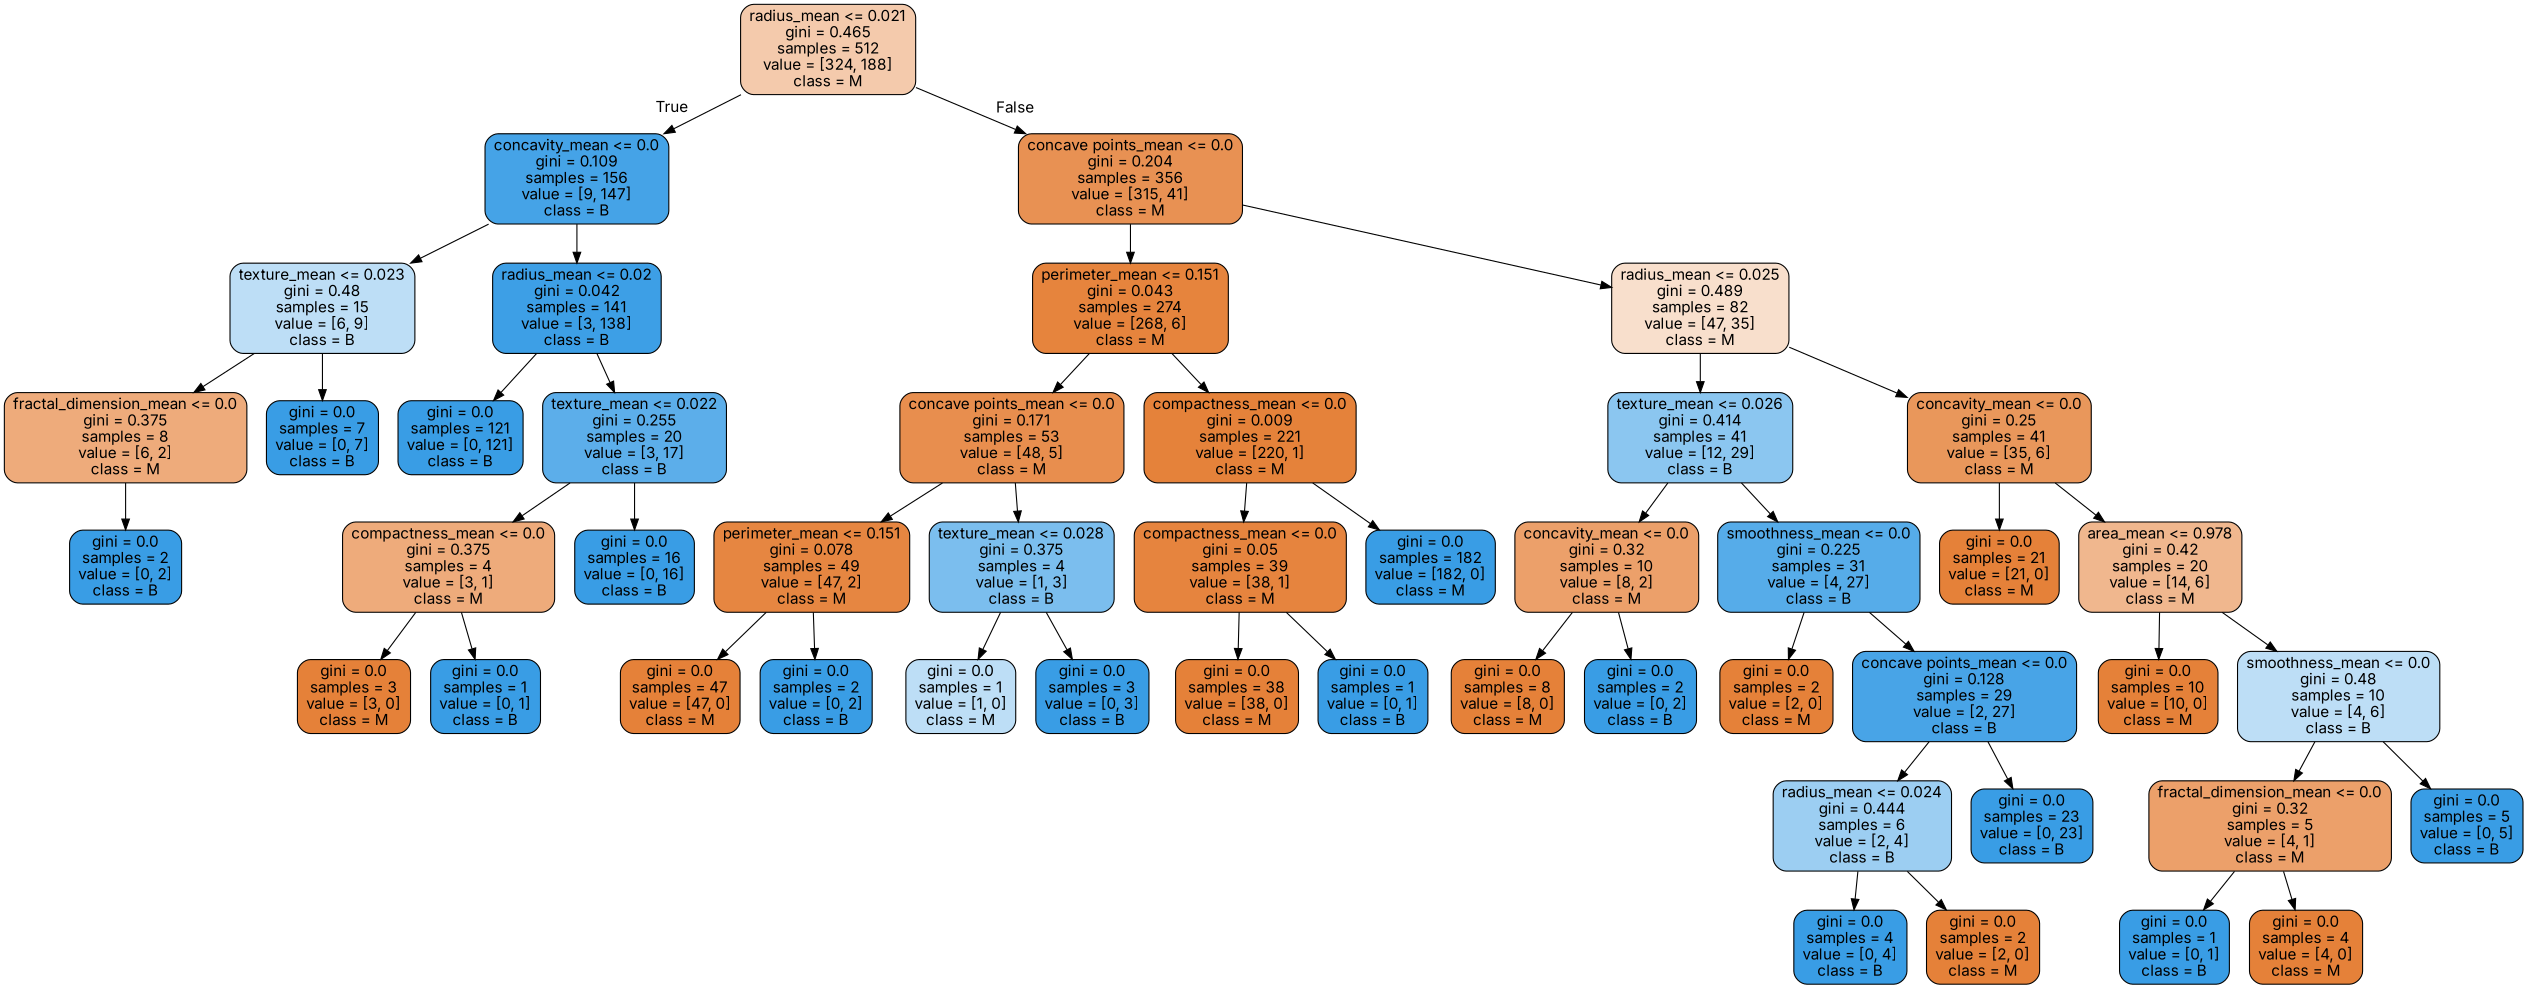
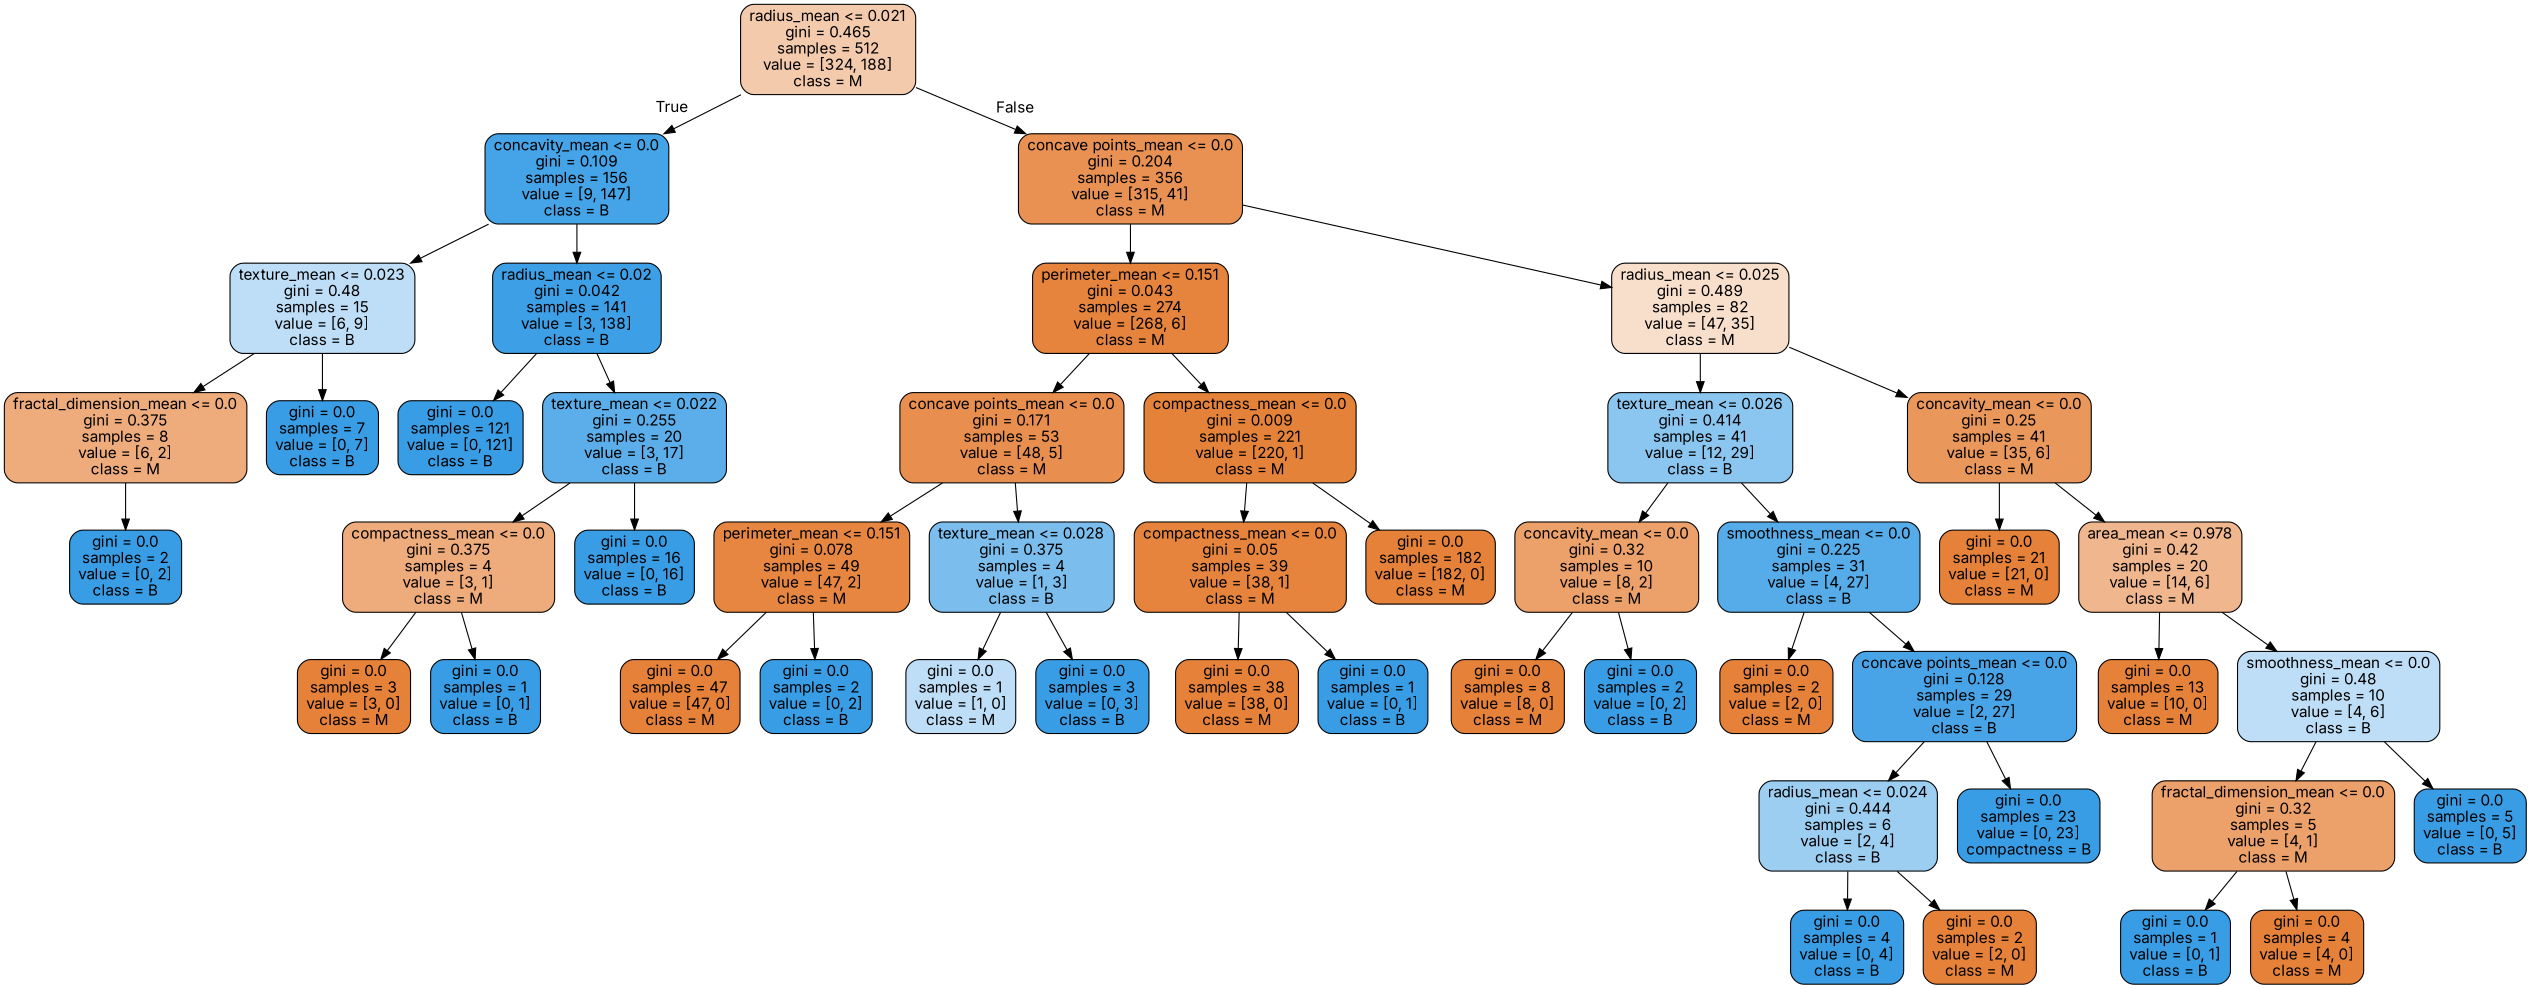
node "gini = 0.0 samples = 182 value = [182, 0] class = M": fillcolor #399de5 -> #e58139
node "gini = 0.0 samples = 10 value = [10, 0] class = M": label "gini = 0.0 samples = 10 value = [10, 0] class = M" -> "gini = 0.0 samples = 13 value = [10, 0] class = M"
node "gini = 0.0 samples = 23 value = [0, 23] class = B": label "gini = 0.0 samples = 23 value = [0, 23] class = B" -> "gini = 0.0 samples = 23 value = [0, 23] compactness = B"
